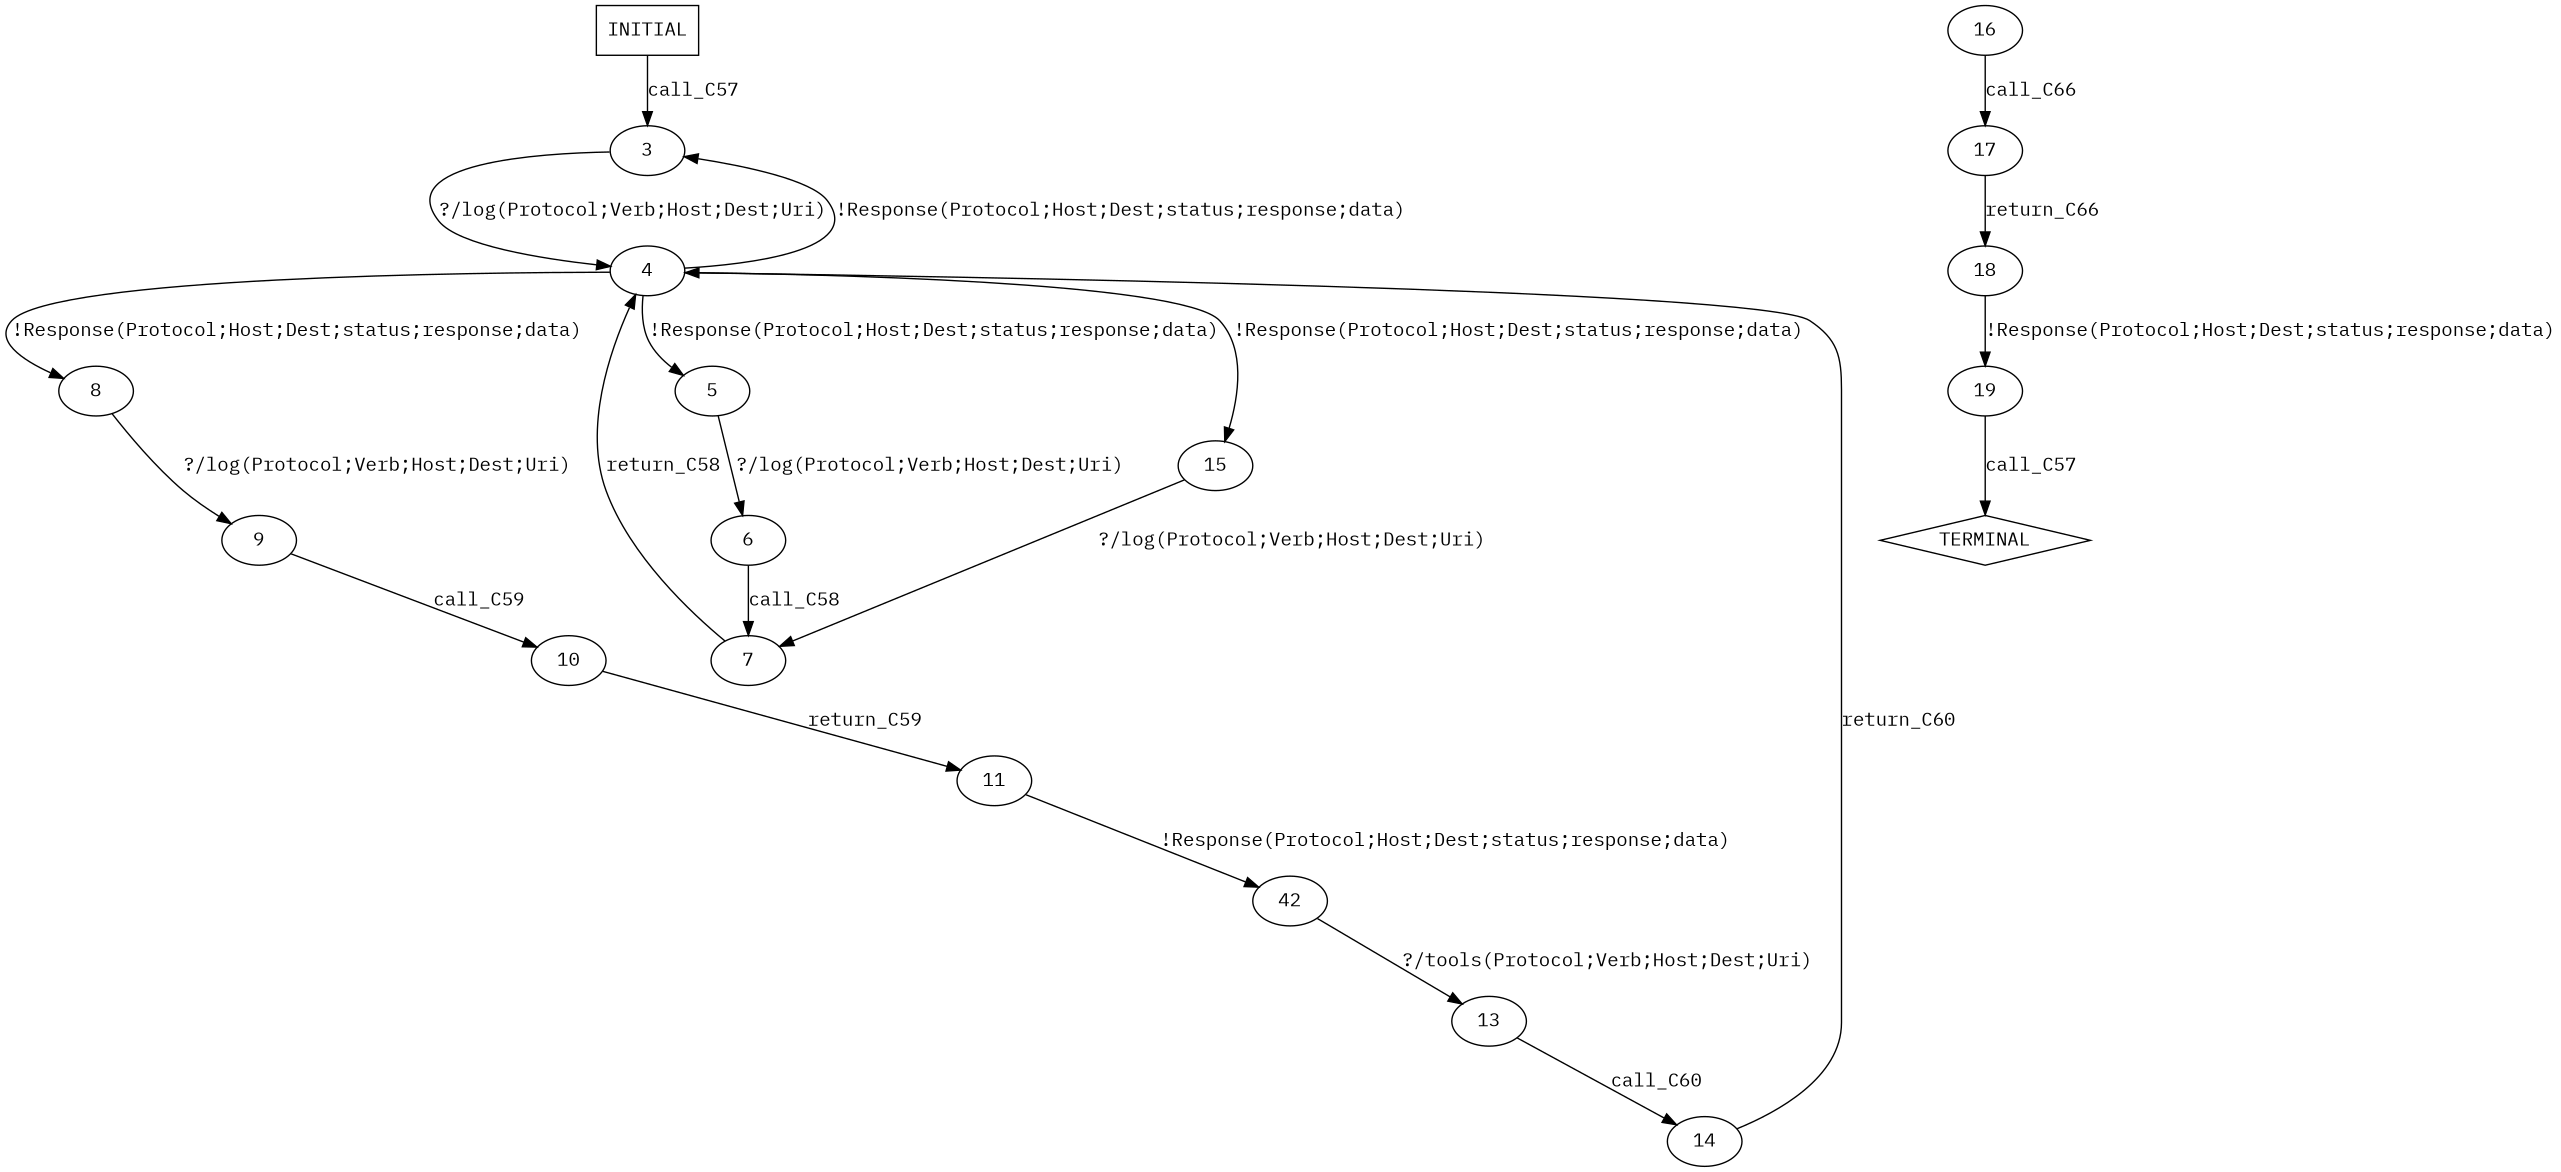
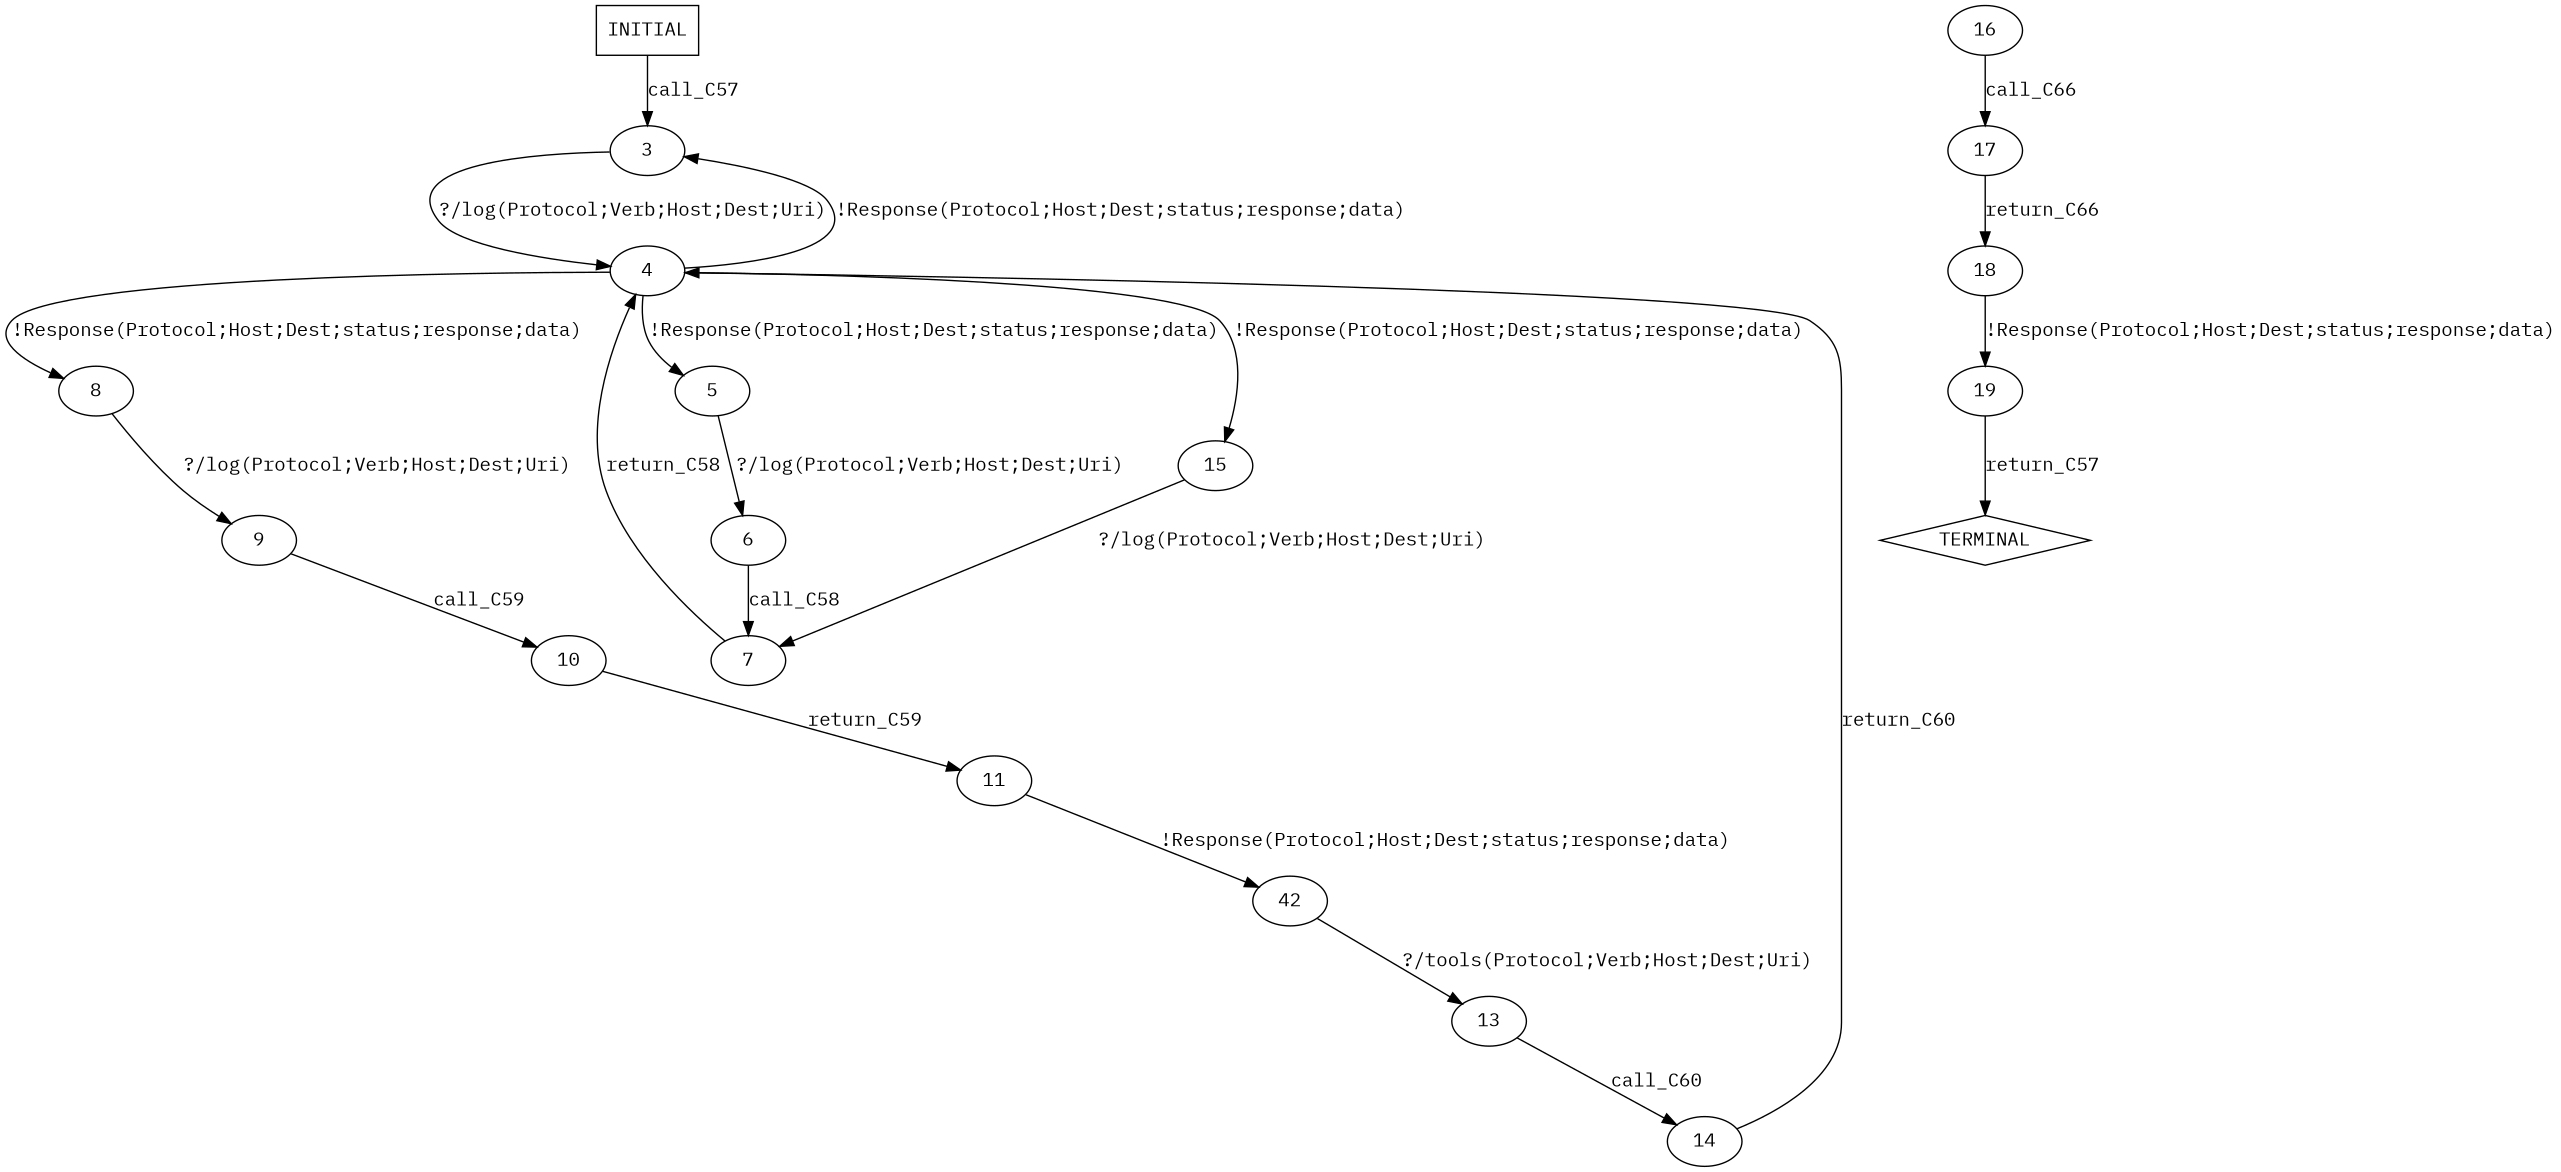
edge "19" -> "TERMINAL": label "call_C57" -> "return_C57"
